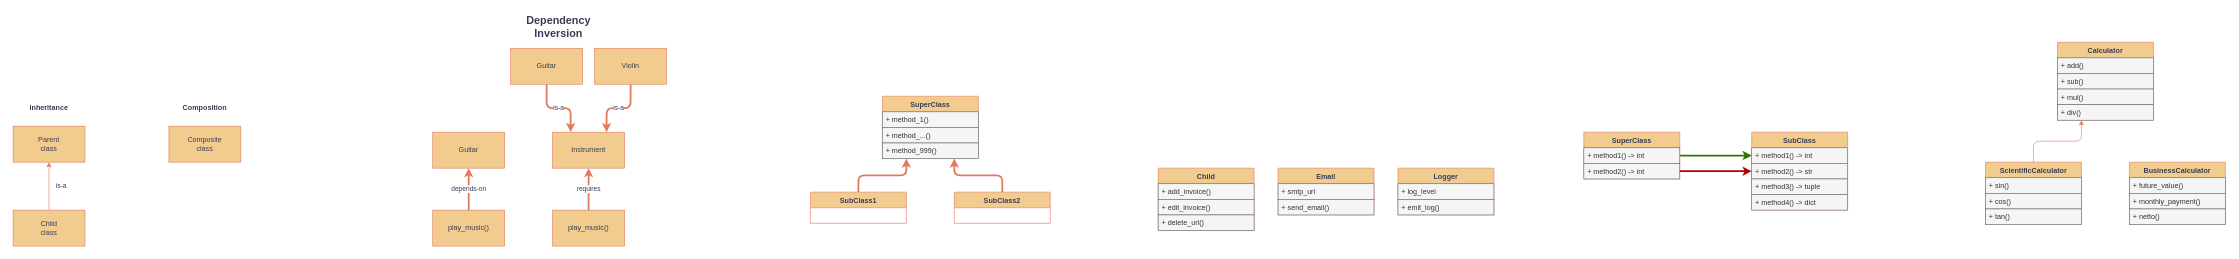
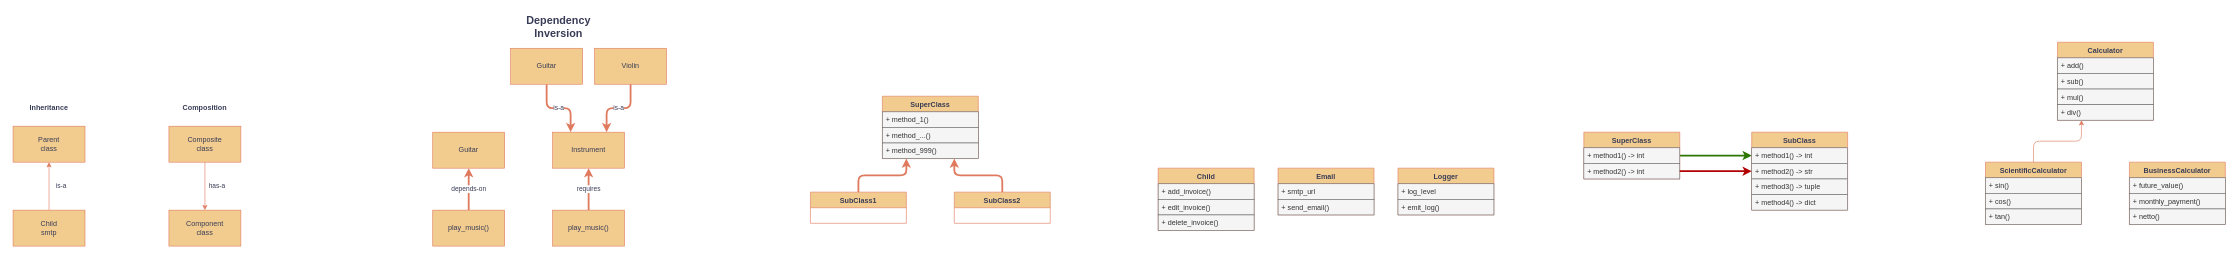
edge "Composite class" -> "Component class": added, label "has-a"
node "+ delete_url()": label "+ delete_url()" -> "+ delete_invoice()"
node "Child class": label "Child class" -> "Child smtp"
node "Component class": added
